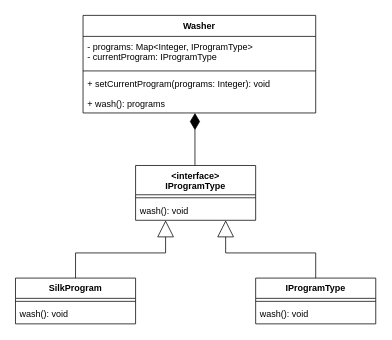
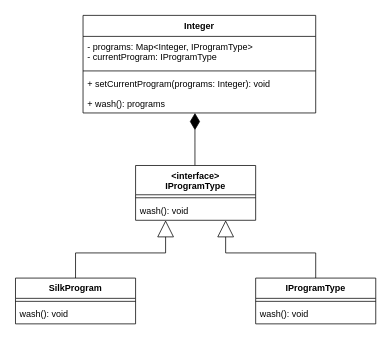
node "Washer": label "Washer" -> "Integer"
